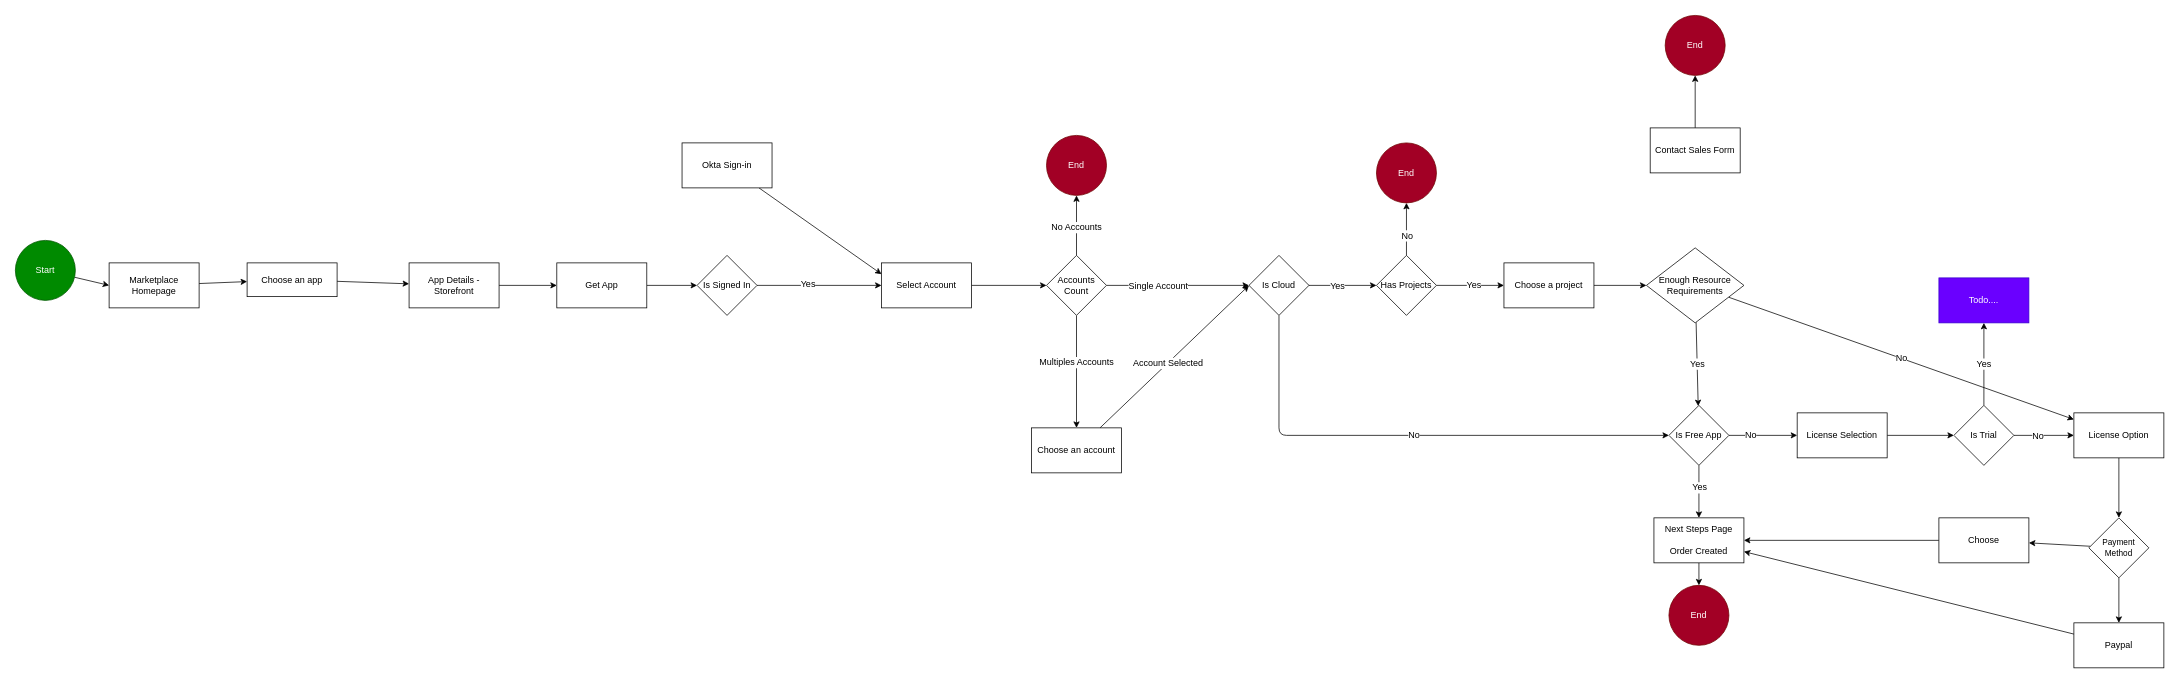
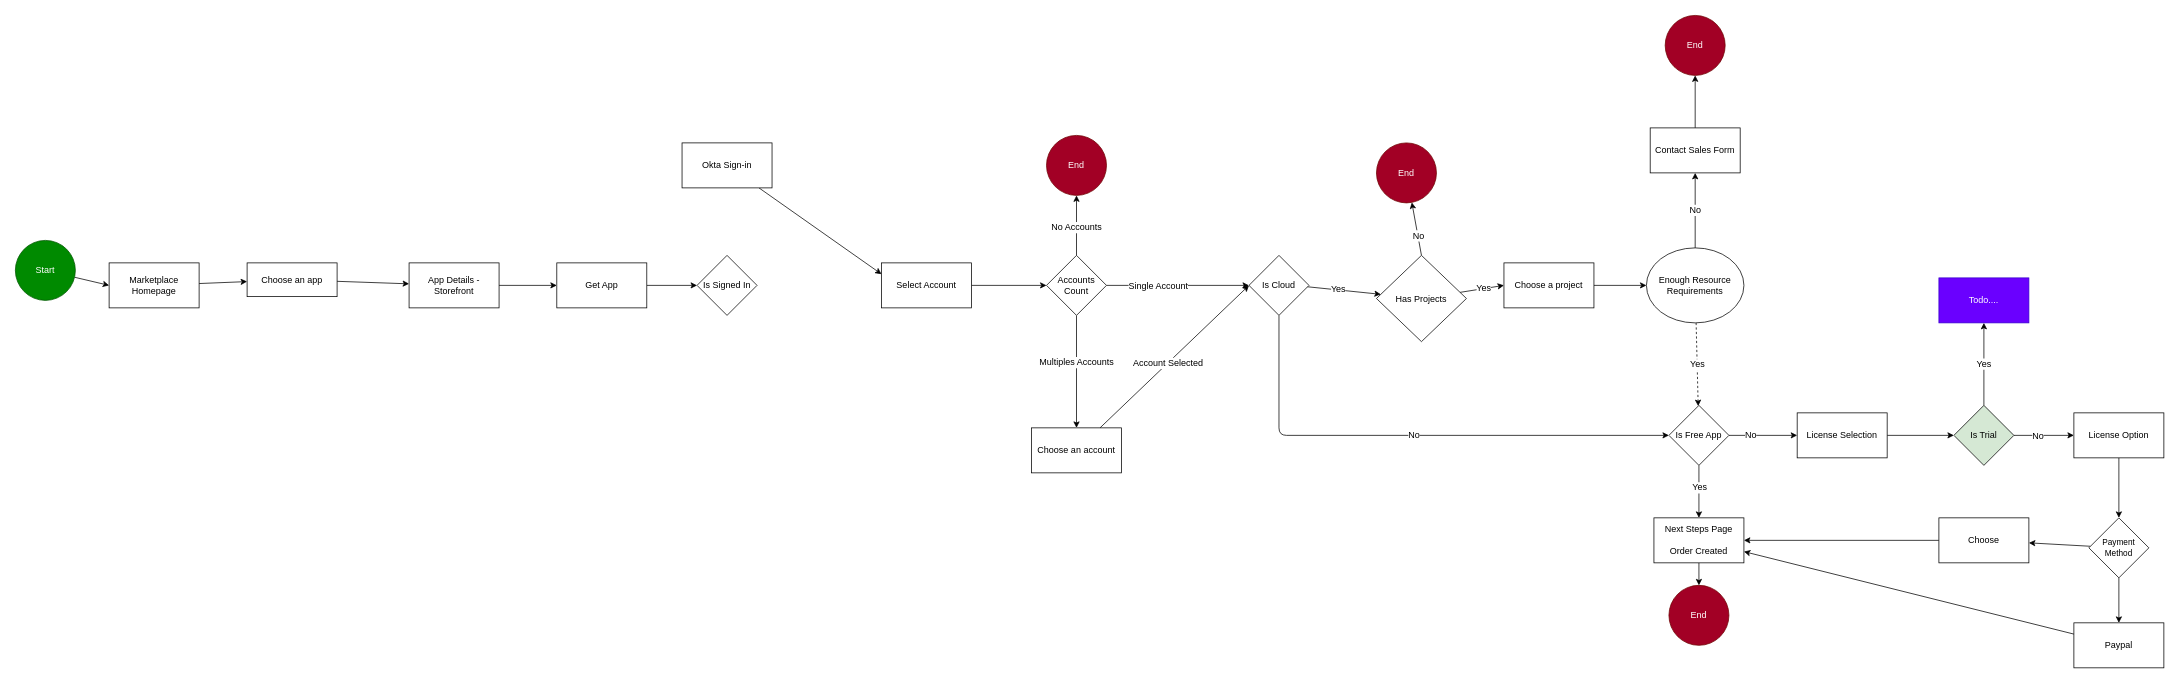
edge "Is Signed In" -> "Select Account": removed, label "Yes"
node "Has Projects": size 60x60 -> 90x86
node "Enough Resource Requirements": shape diamond -> ellipse
edge "Enough Resource Requirements" -> "Is Free App": style solid -> dashed
edge "Enough Resource Requirements" -> "License Option": now "Enough Resource Requirements" -> "Contact Sales Form"
node "Is Trial": fillcolor #ffffff -> #d5e8d4
